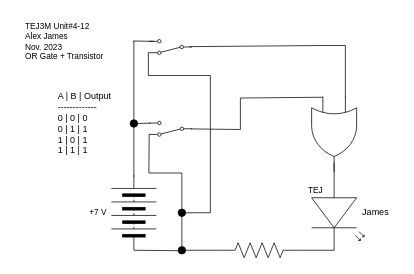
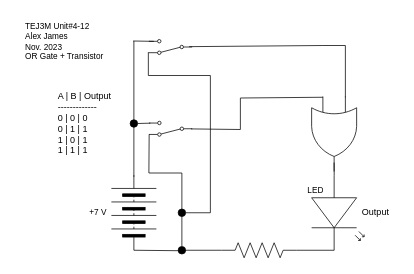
node "TEJ": label "TEJ" -> "LED"
node "James": label "James" -> "Output"
